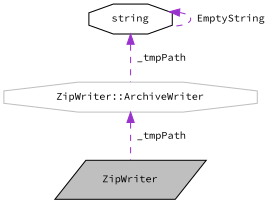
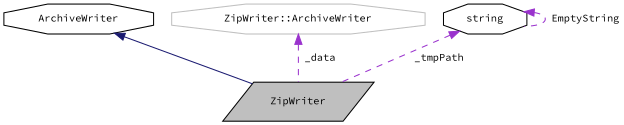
node "ArchiveWriter": added
edge "ZipWriter::ArchiveWriter" -> "string": now "ZipWriter" -> "string"
edge "ZipWriter" -> "ZipWriter::ArchiveWriter": label " _tmpPath" -> " _data"
